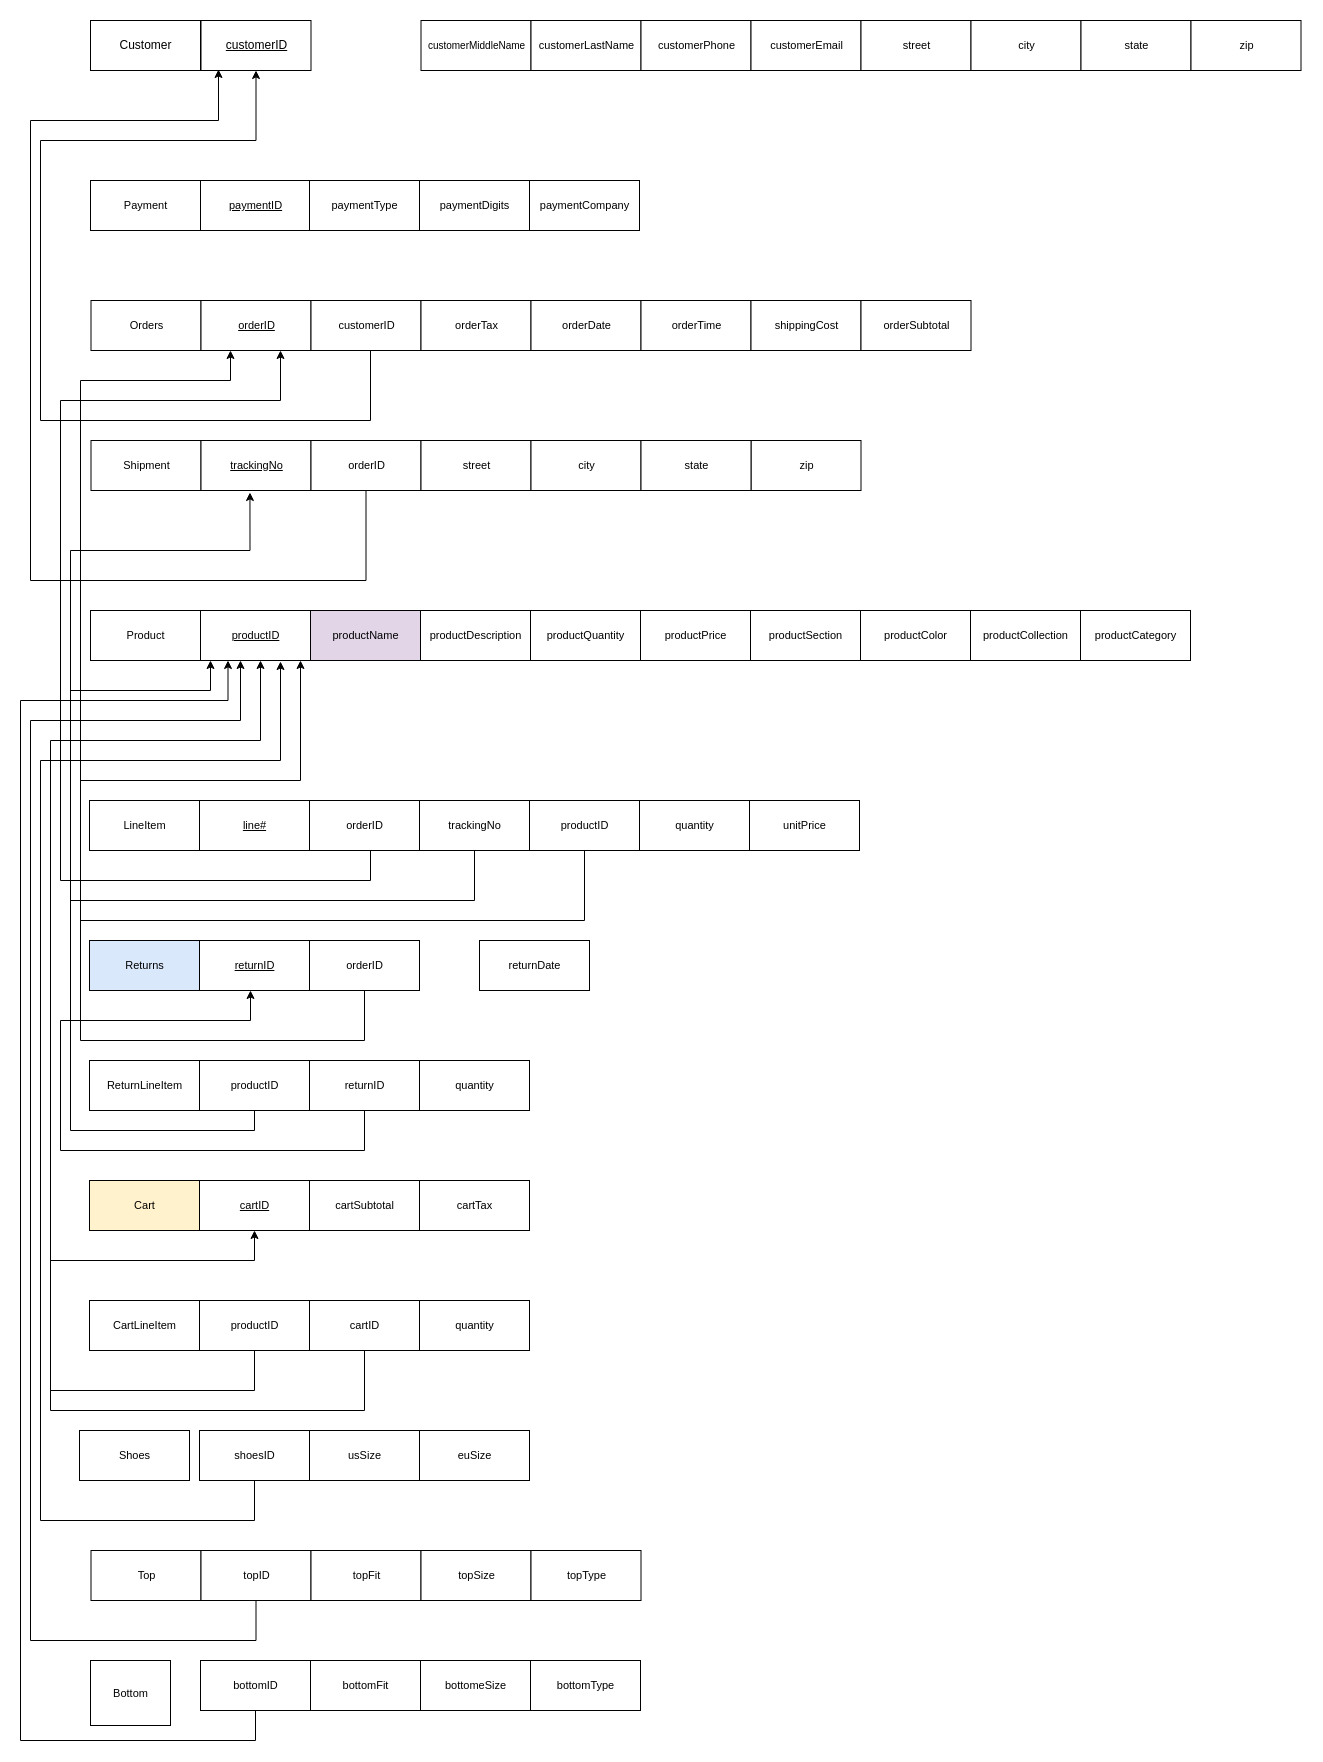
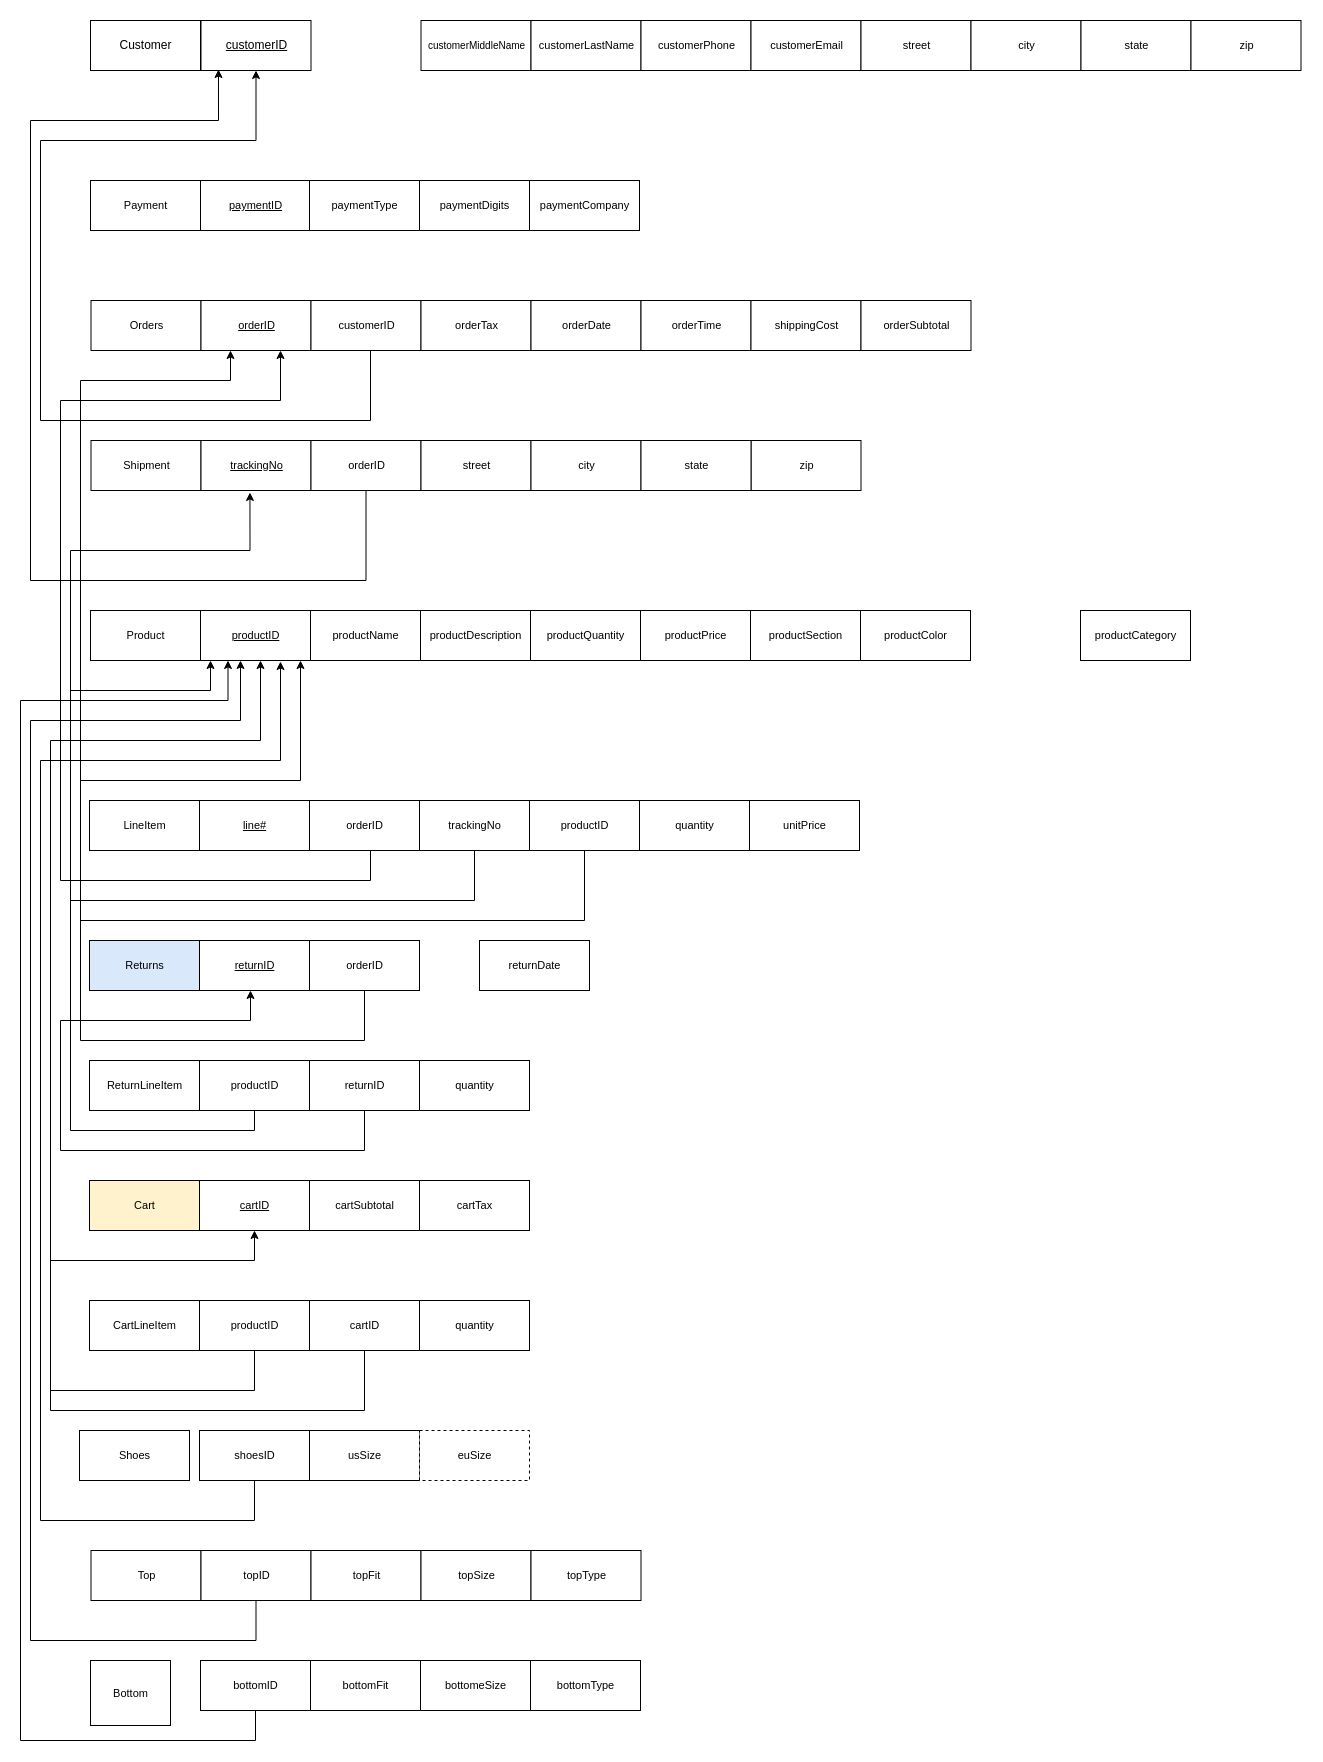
node "productName": fillcolor #e1d5e7 -> #ffffff
node "productCollection": removed
node "euSize": style solid -> dashed
